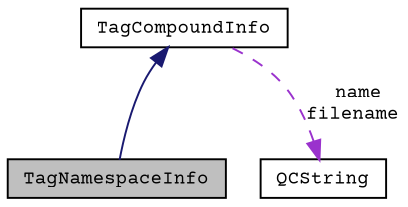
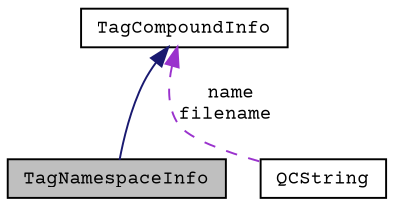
edge "TagCompoundInfo" -> "QCString": reversed
